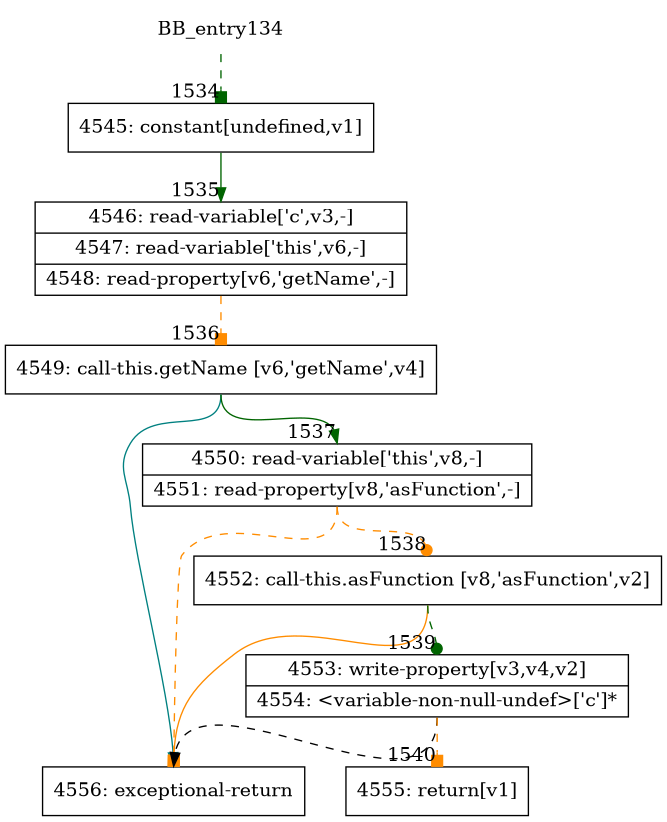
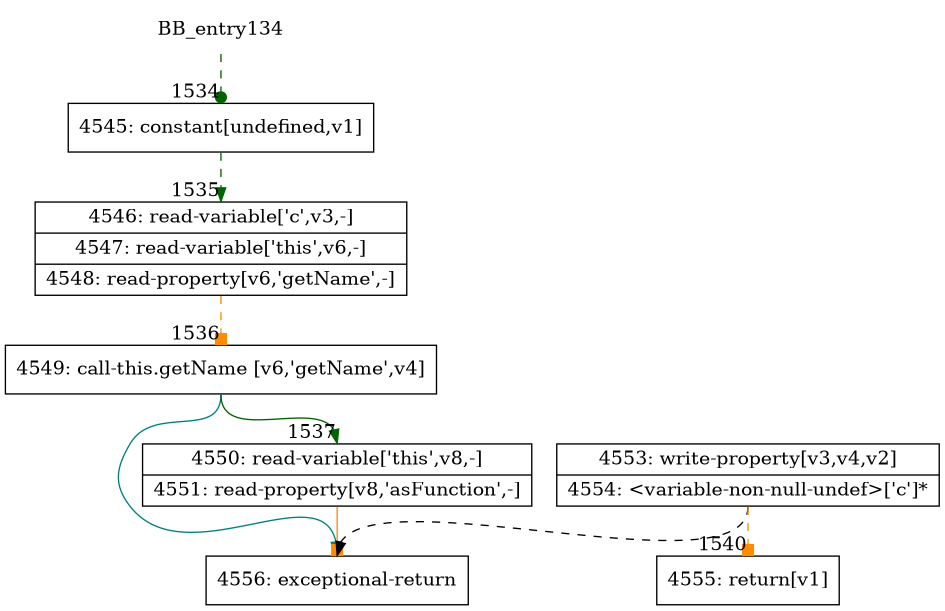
edge "BB_entry134" -> "4545: constant[undefined,v1]": arrowhead box -> dot
edge "4545: constant[undefined,v1]" -> "4546: read-variable['c',v3,-]": style solid -> dashed
edge "4550: read-variable['this',v8,-]" -> "4556: exceptional-return": style dashed -> solid
node "4552: call-this.asFunction [v8,'asFunction',v2]": removed
